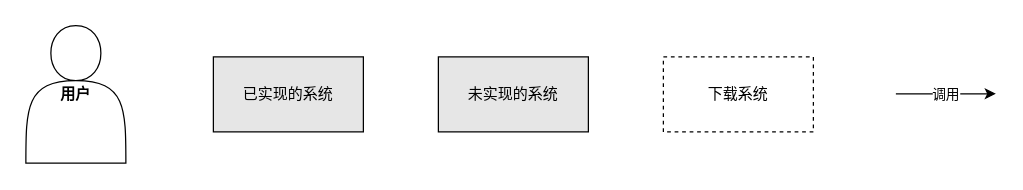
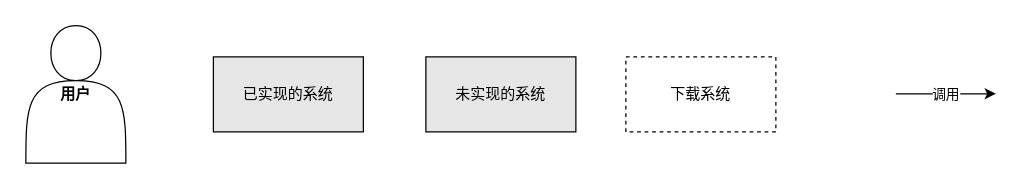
node "未实现的系统": moved (513, 94) -> (501, 94)
node "下载系统": moved (738, 94) -> (701, 94)
